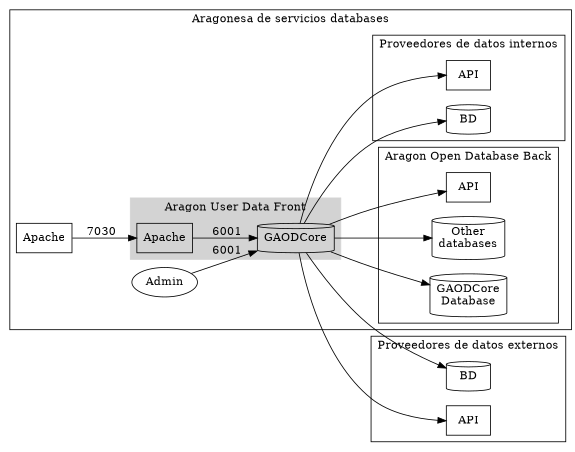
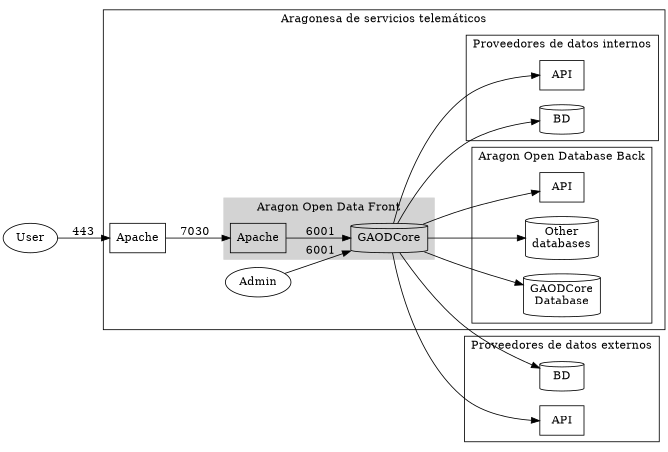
cluster "Aragonesa de servicios databases": label "Aragonesa de servicios databases" -> "Aragonesa de servicios telemáticos"
cluster "Aragon User Data Front": label "Aragon User Data Front" -> "Aragon Open Data Front"
node "User": added
